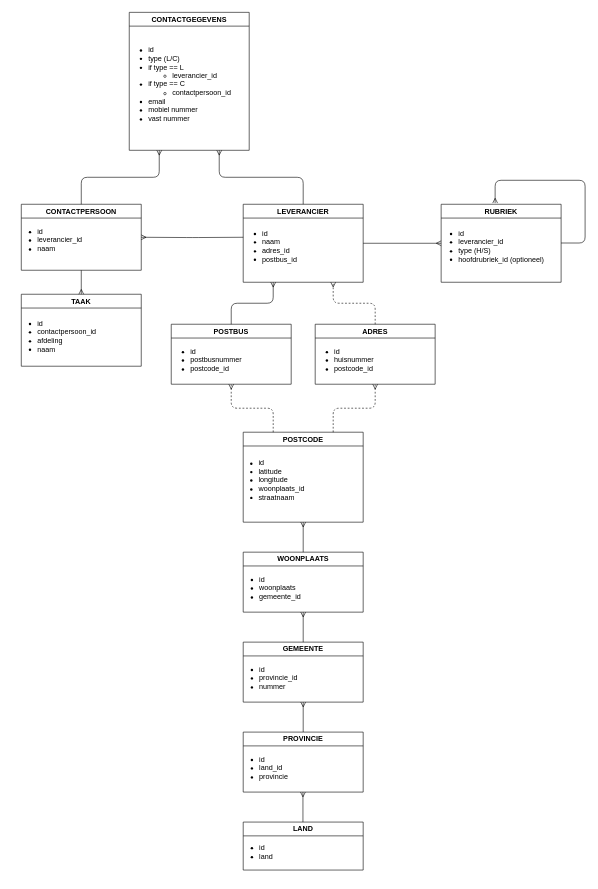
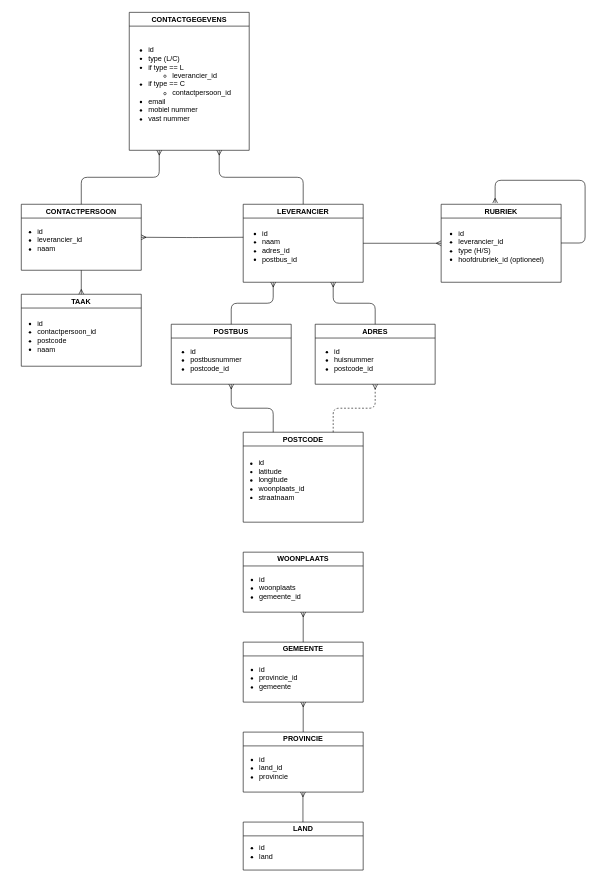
edge "ADRES" -> "LEVERANCIER": style dashed -> solid
node "id contactpersoon_id afdeling naam": label "id contactpersoon_id afdeling naam" -> "id contactpersoon_id postcode naam"
edge "POSTCODE" -> "POSTBUS": style dashed -> solid
edge "WOONPLAATS" -> "POSTCODE": removed
node "id provincie_id nummer": label "id provincie_id nummer" -> "id provincie_id gemeente"
